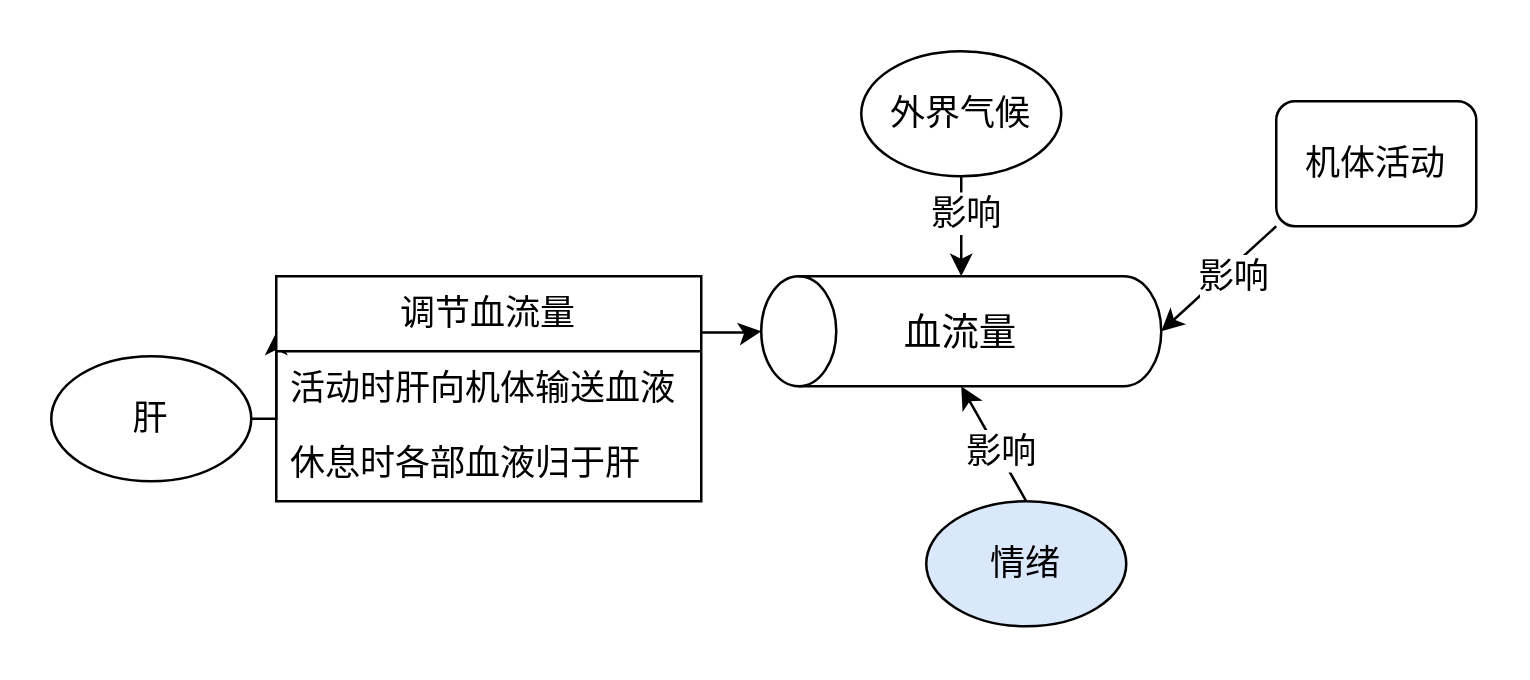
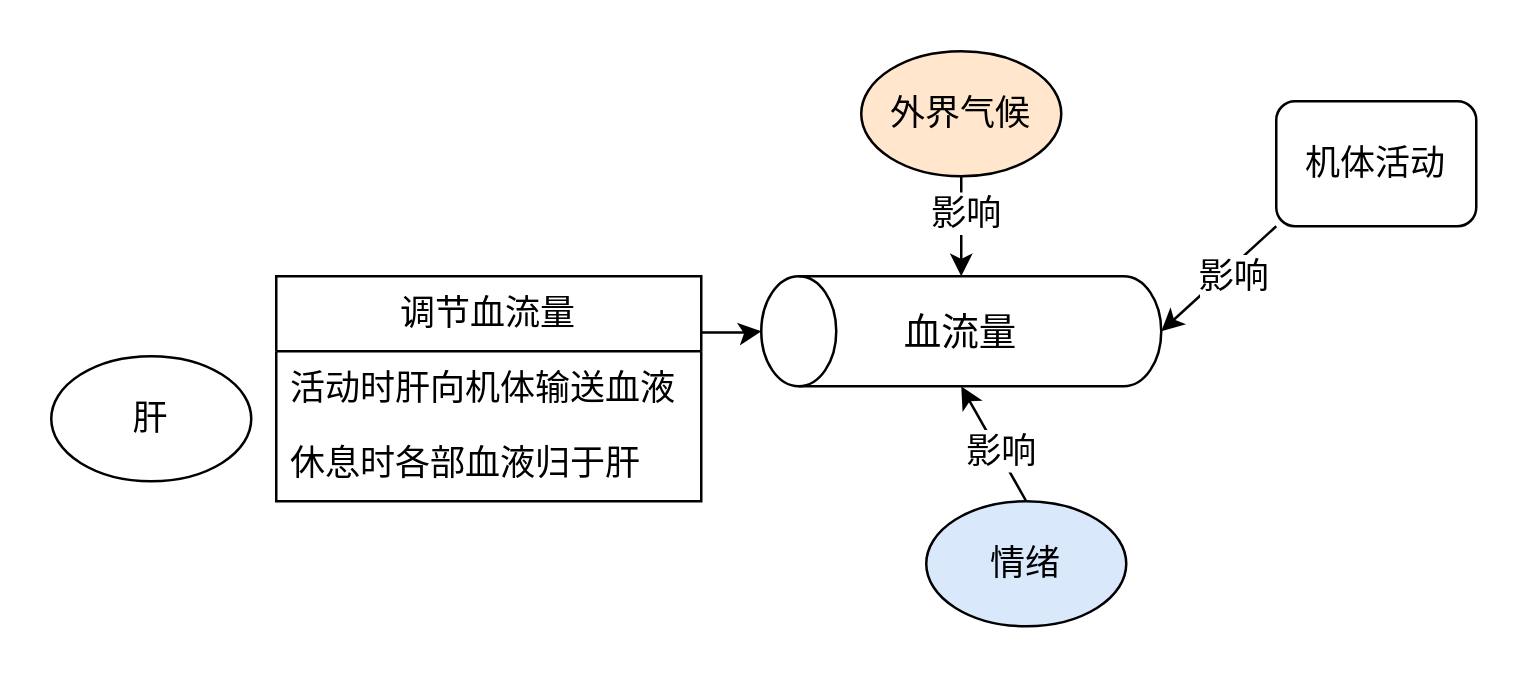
node "外界气候": fillcolor #ffffff -> #ffe6cc
edge "肝" -> "调节血流量": removed
